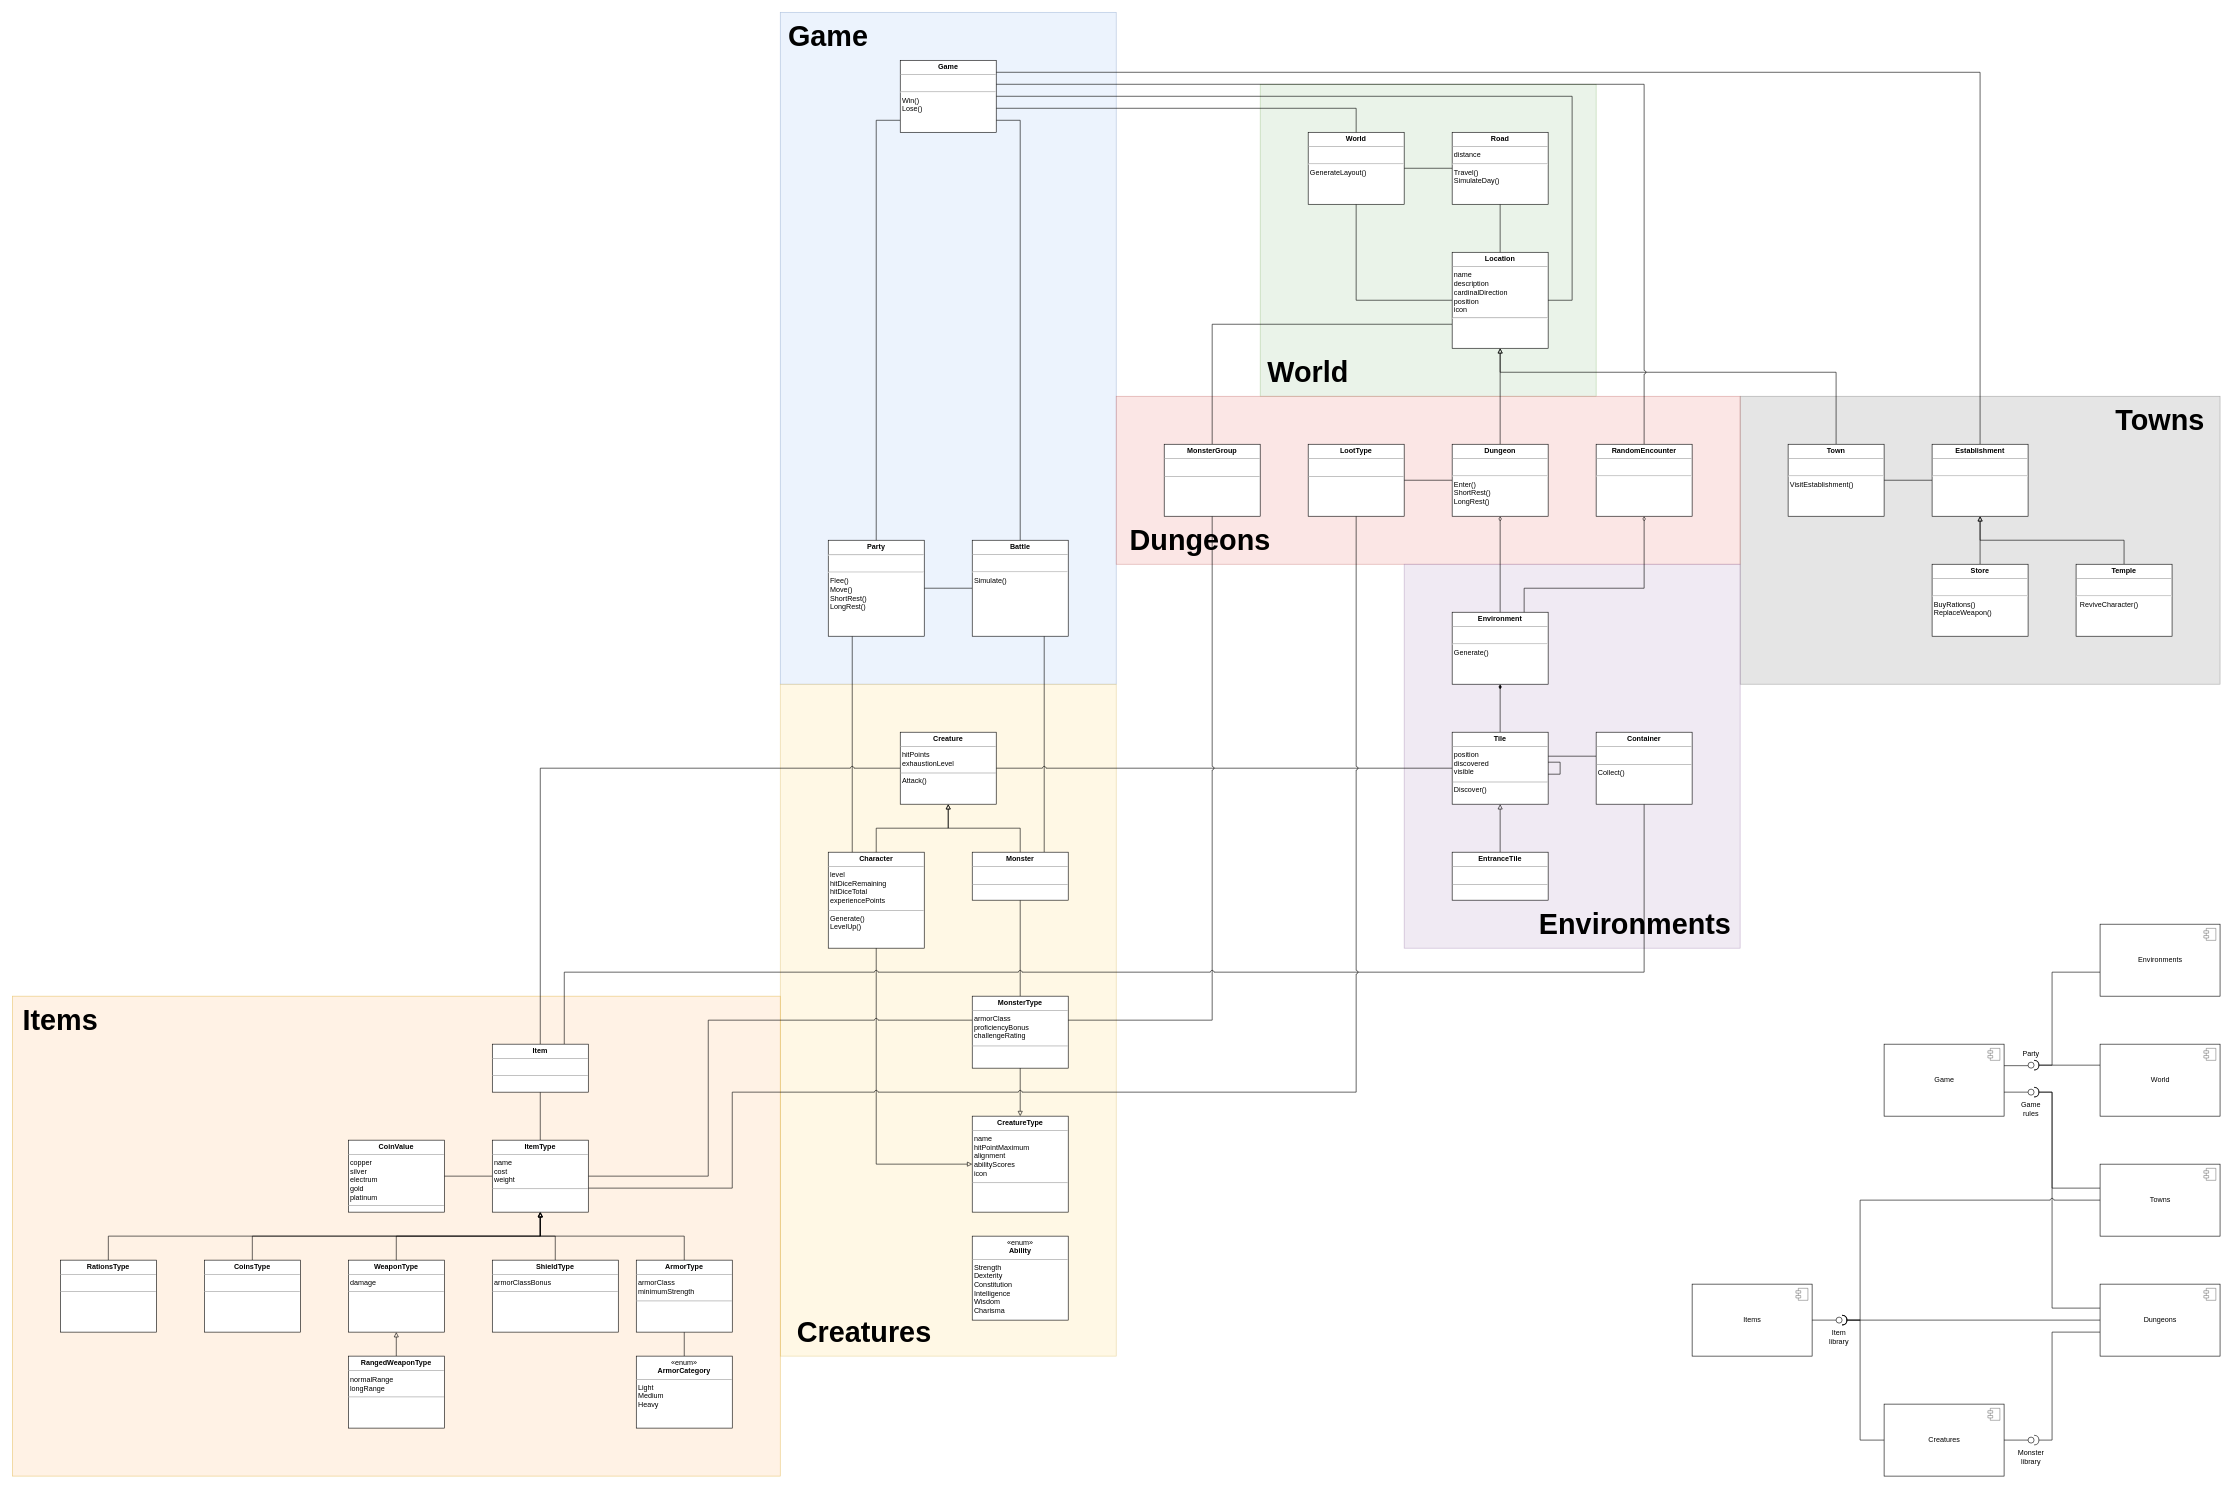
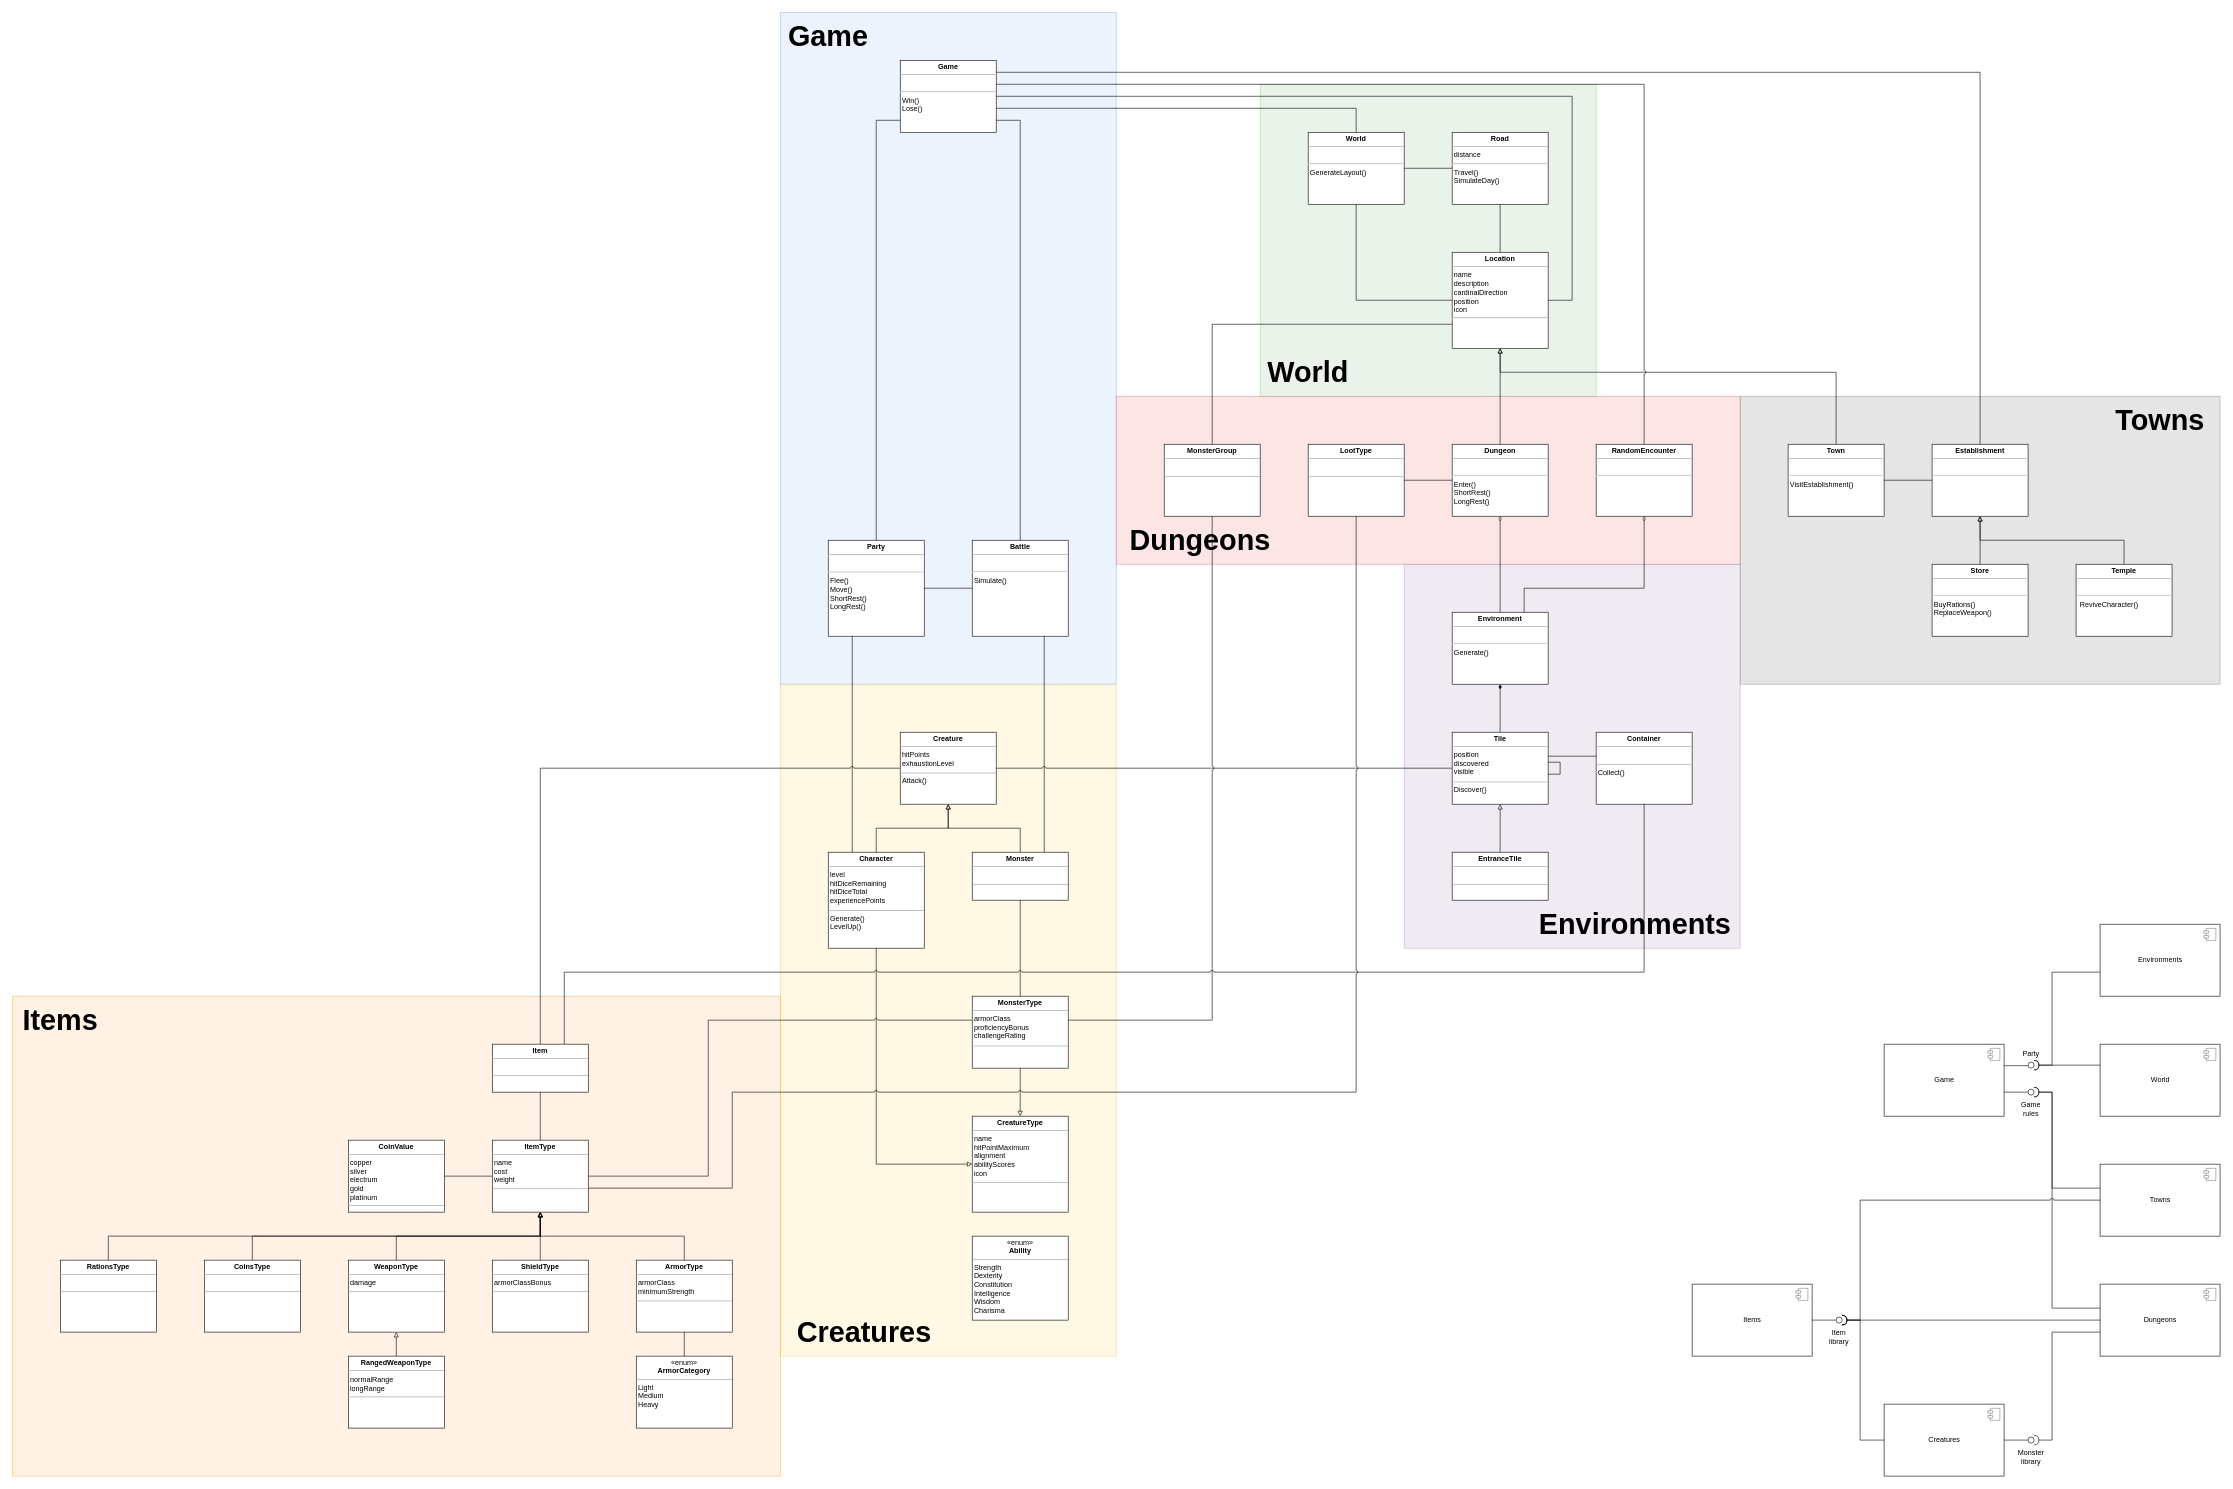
node "ShieldType armorClassBonus": size 126x72 -> 96x72
